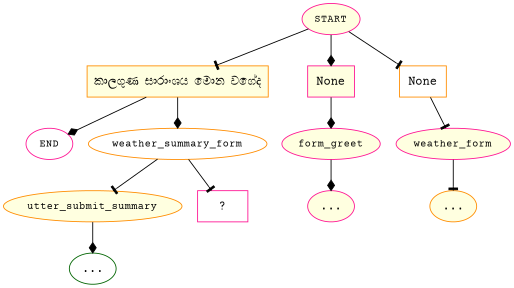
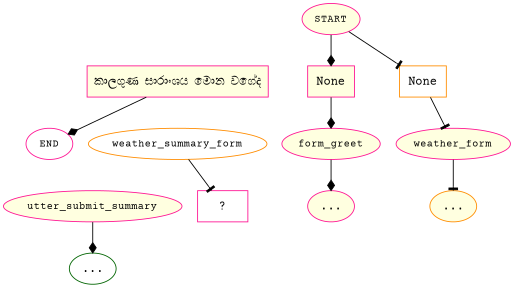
edge "START" -> "කාලගුණ සාරාංශය මොන වගේද": removed
node "කාලගුණ සාරාංශය මොන වගේද": color darkorange -> deeppink
edge "කාලගුණ සාරාංශය මොන වගේද" -> "weather_summary_form": removed
edge "weather_summary_form" -> "utter_submit_summary": removed
node "utter_submit_summary": color darkorange -> deeppink
